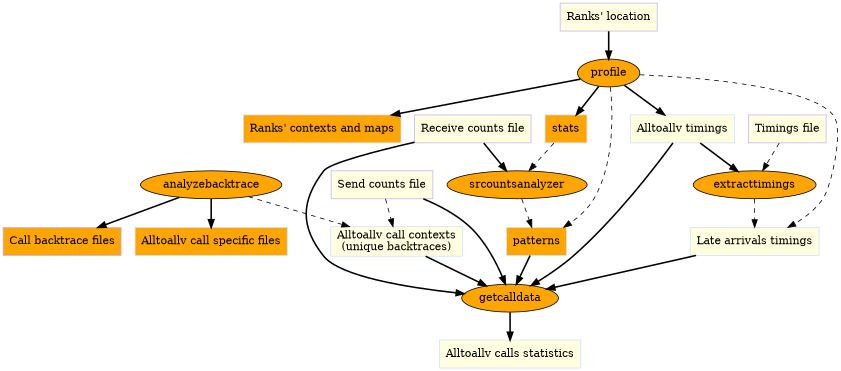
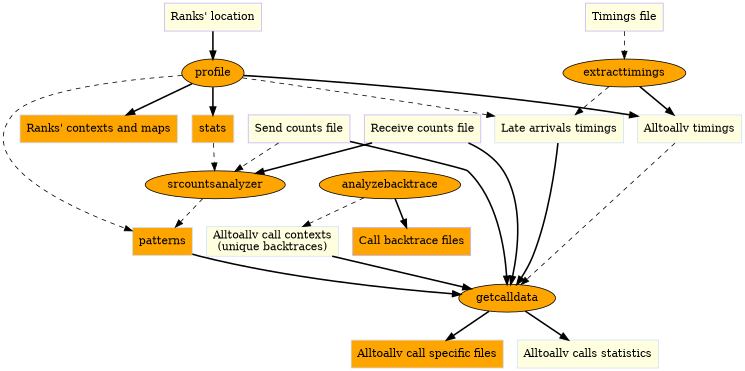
edge "Alltoallv timings" -> "extracttimings": reversed
edge "analyzebacktrace" -> "Alltoallv call specific files": now "getcalldata" -> "Alltoallv call specific files"
edge "Send counts file" -> "Alltoallv call contexts (unique backtraces)": now "Send counts file" -> "srcountsanalyzer"
edge "Alltoallv timings" -> "getcalldata": style bold -> dashed
